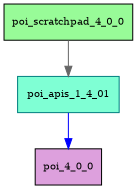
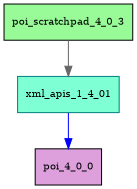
node "poi_scratchpad_4_0_0": label "poi_scratchpad_4_0_0" -> "poi_scratchpad_4_0_3"
node "poi_apis_1_4_01": label "poi_apis_1_4_01" -> "xml_apis_1_4_01"
